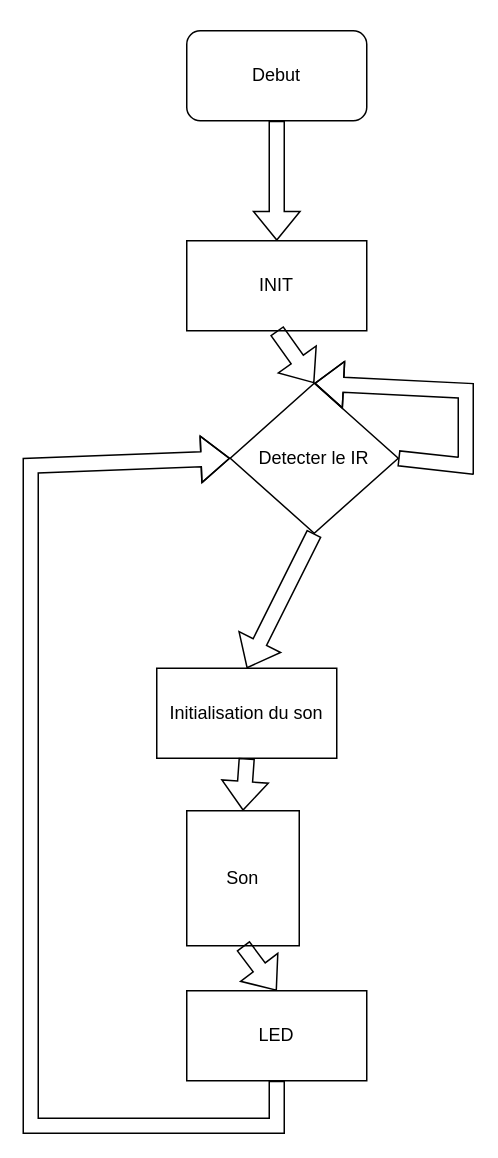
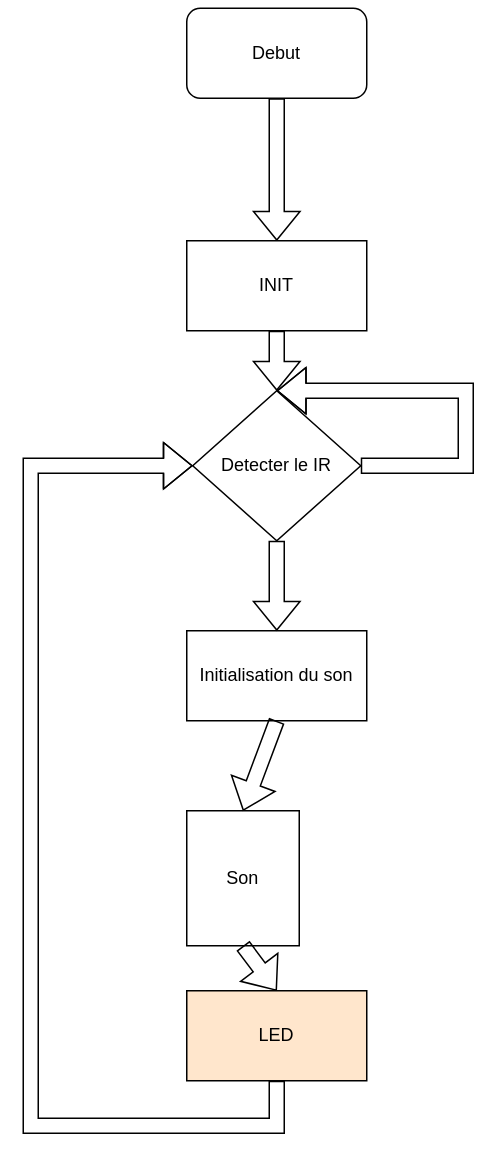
node "Debut": moved (277, 76) -> (277, 53)
node "Detecter le IR": moved (314, 458) -> (277, 466)
node "Initialisation du son": moved (247, 713) -> (277, 676)
node "LED": fillcolor #ffffff -> #ffe6cc
